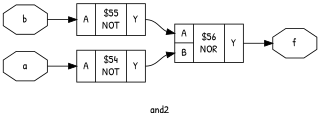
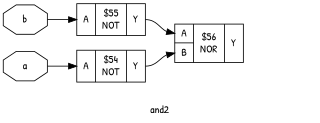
node "f": removed
